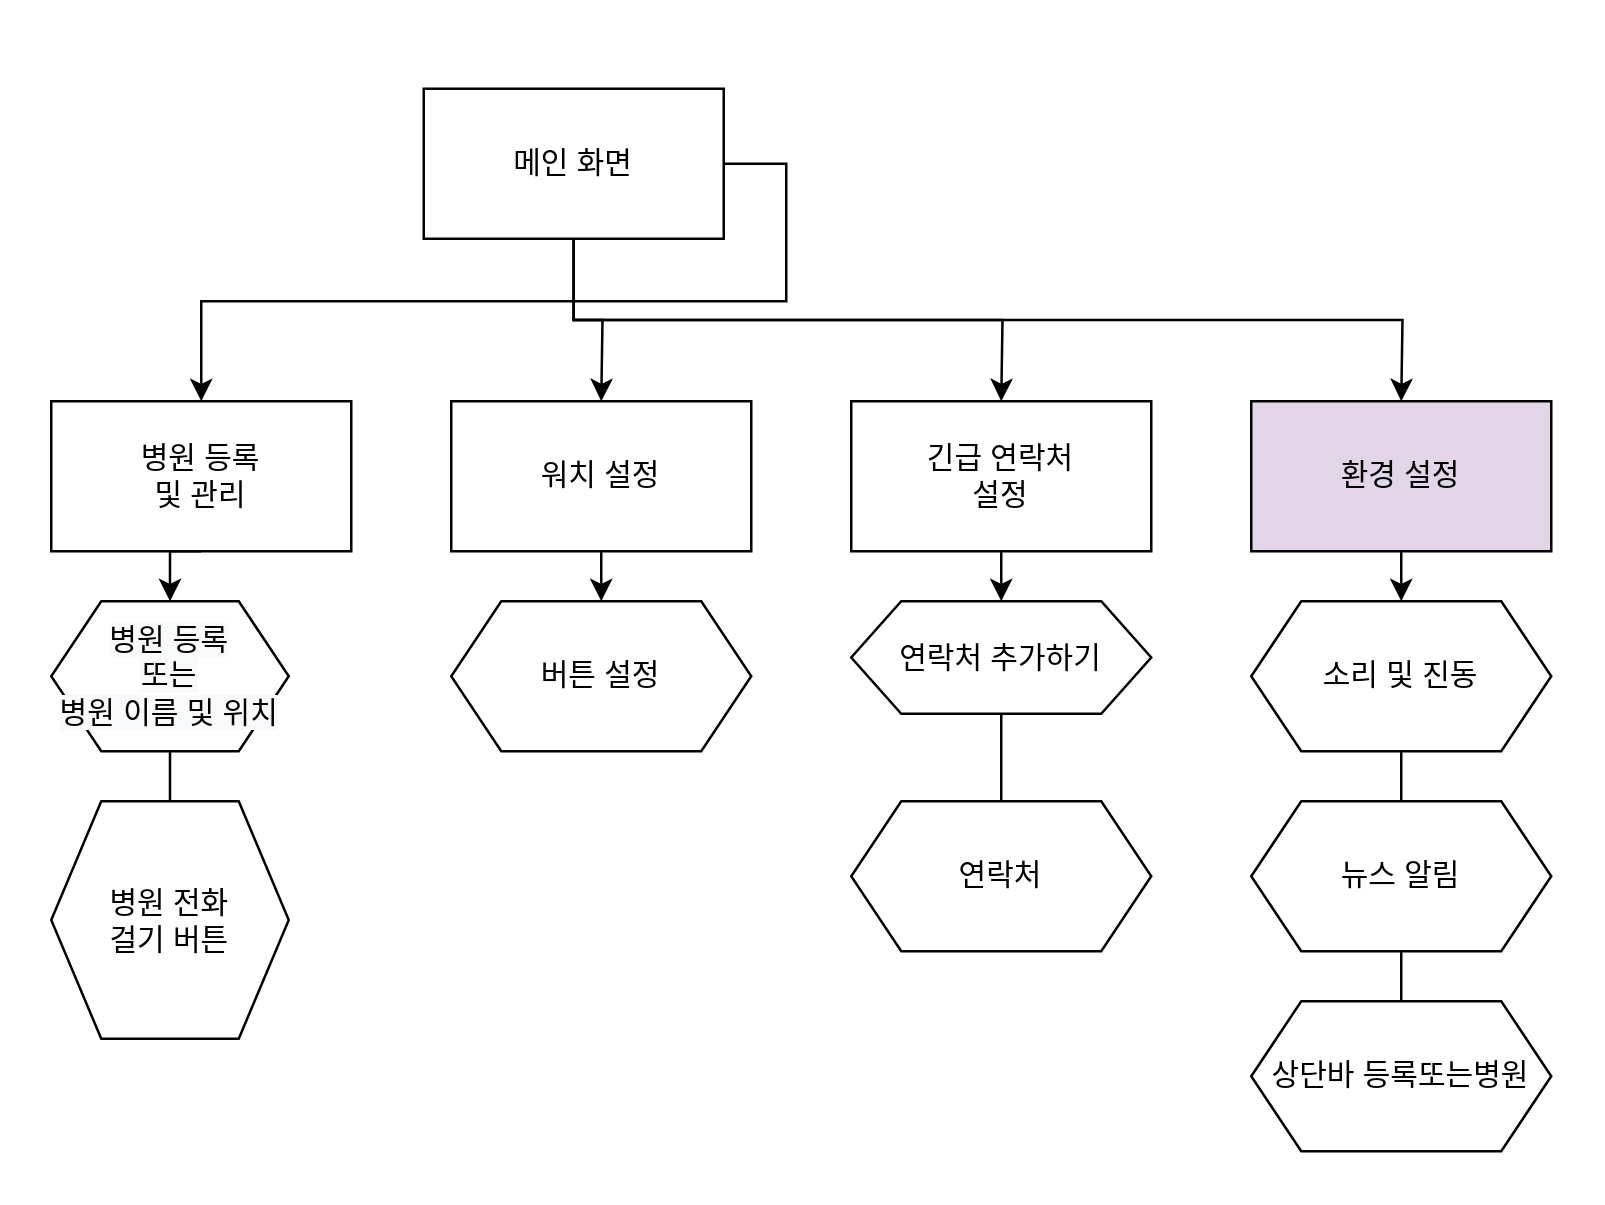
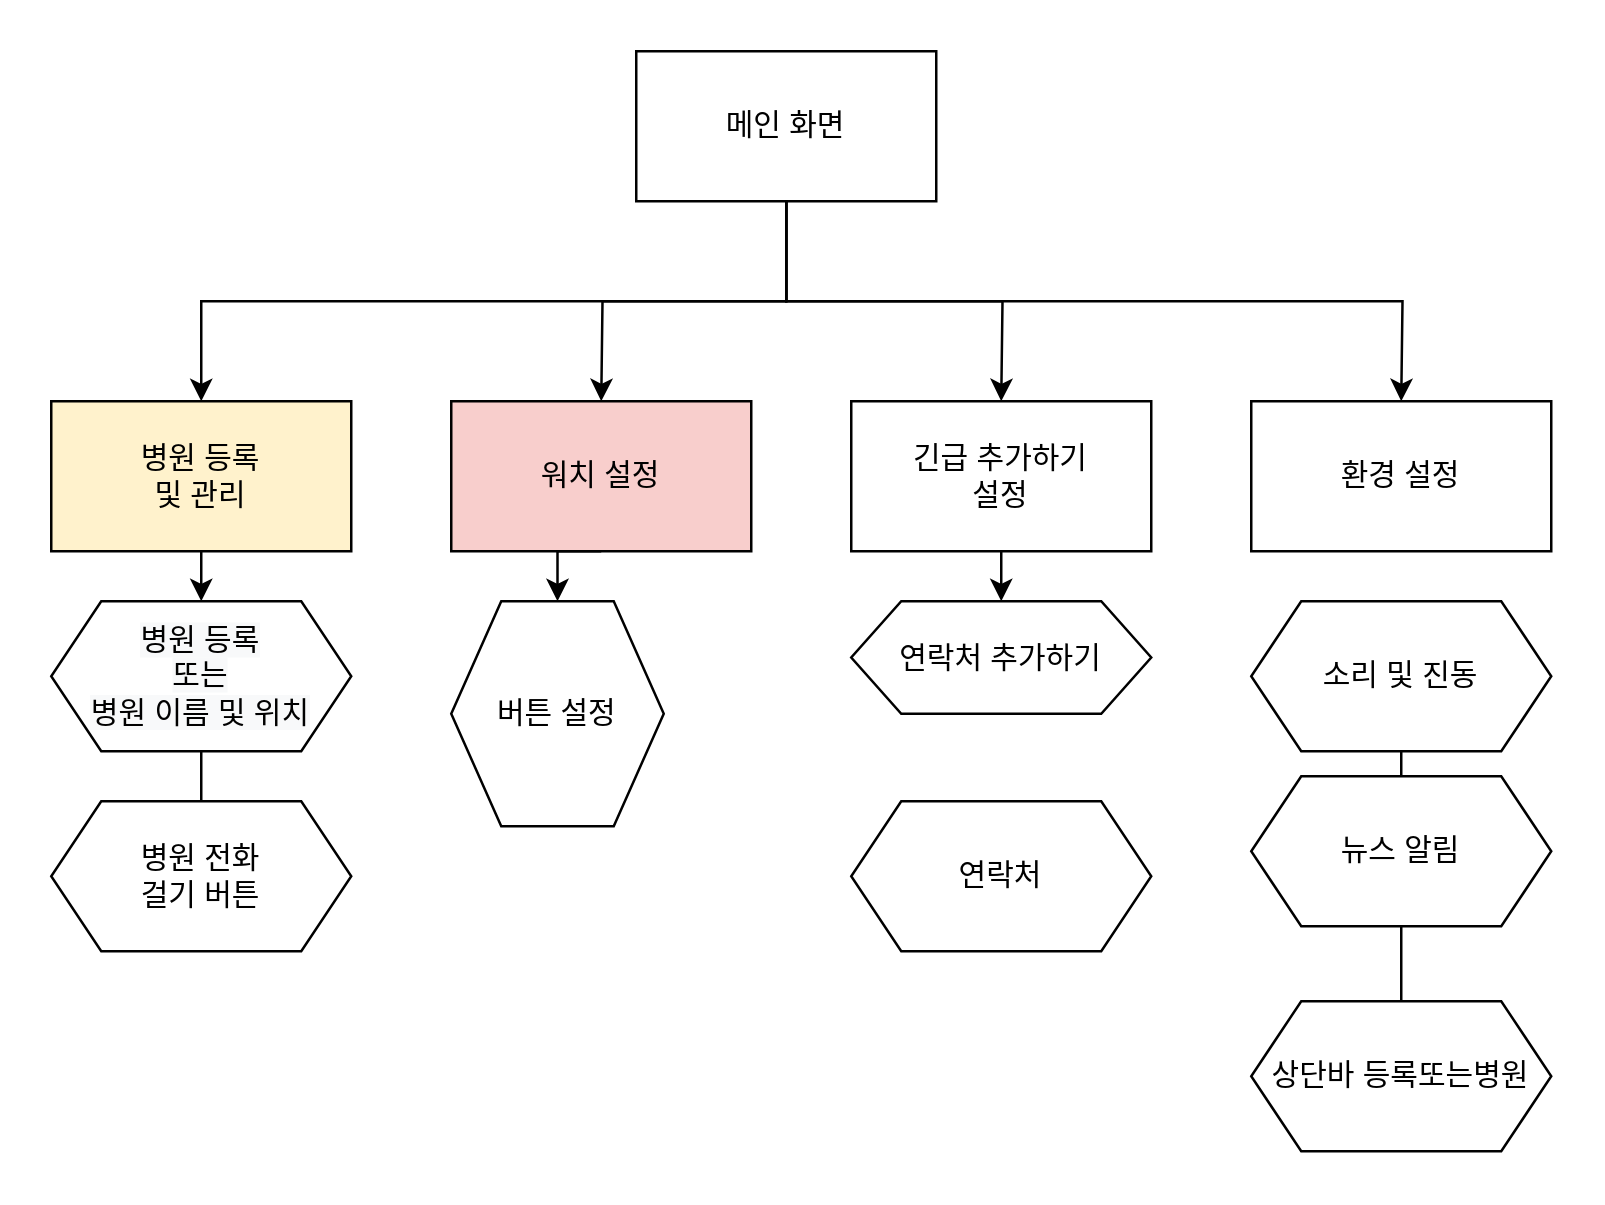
node "메인 화면": moved (574, 164) -> (786, 126)
node "병원 등록 및 관리": fillcolor #ffffff -> #fff2cc
node "워치 설정": fillcolor #ffffff -> #f8cecc
node "긴급 연락처 설정": label "긴급 연락처 설정" -> "긴급 추가하기 설정"
node "환경 설정": fillcolor #e1d5e7 -> #ffffff
edge "환경 설정" -> "소리 및 진동": removed
node "병원 등록또는병원 이름 및 위치": size 238x150 -> 300x150
node "버튼 설정": size 300x150 -> 213x225
edge "연락처 추가하기" -- "연락처": removed
node "뉴스 알림": moved (1401, 876) -> (1401, 851)
node "병원 전화 걸기 버튼": size 238x238 -> 300x150
